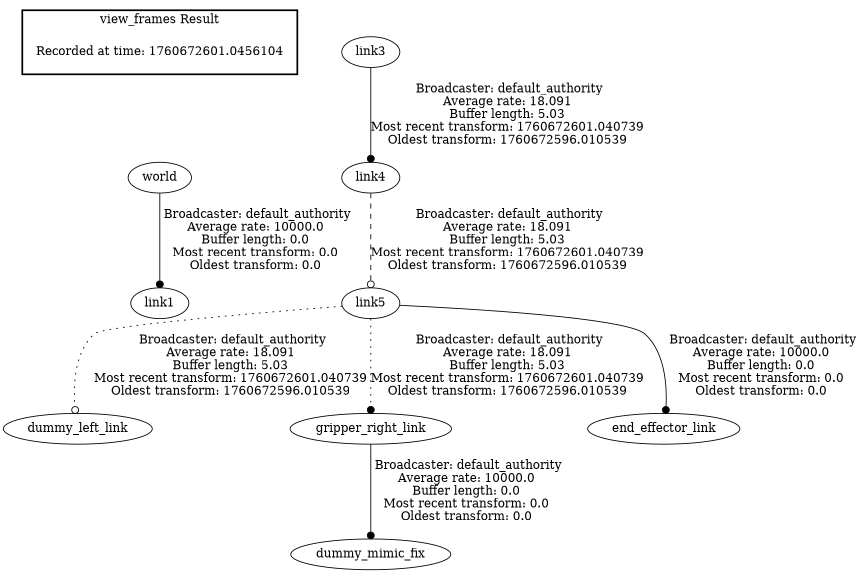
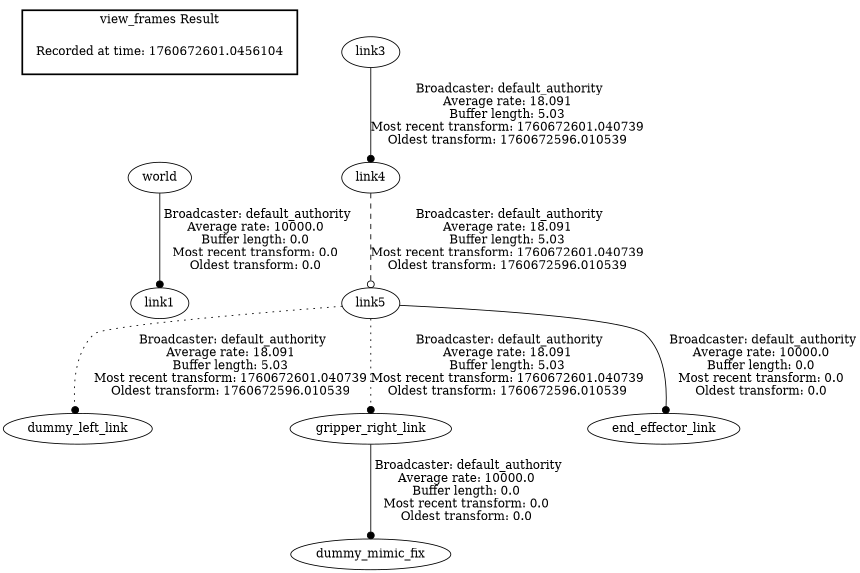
edge "link5" -> "dummy_left_link": arrowhead odot -> dot
